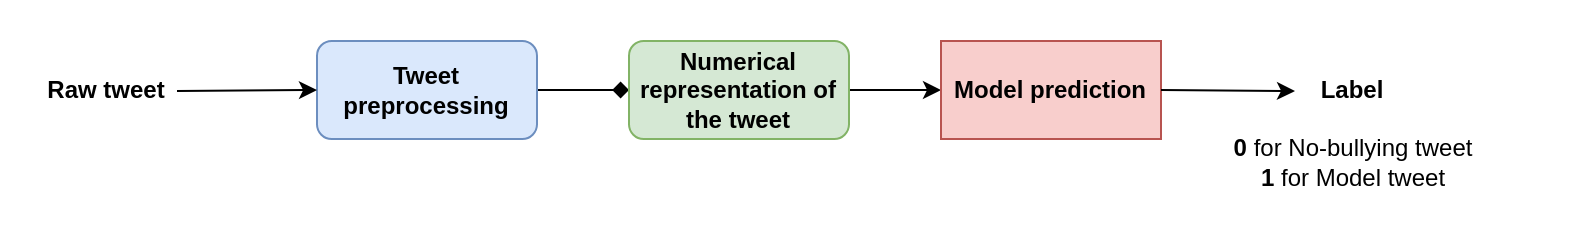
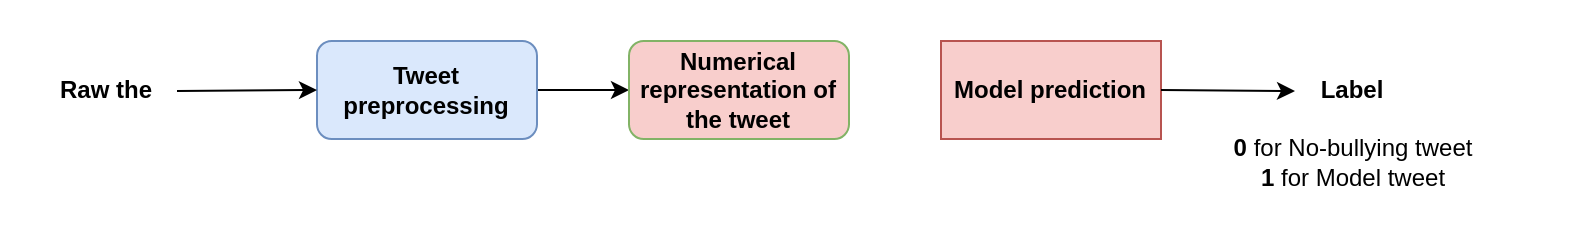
edge "Tweet preprocessing" -> "Numerical representation of the tweet": arrowhead diamond -> classic
node "Numerical representation of the tweet": fillcolor #d5e8d4 -> #f8cecc
edge "Numerical representation of the tweet" -> "Model prediction": removed
node "Raw tweet": label "Raw tweet" -> "Raw the"
